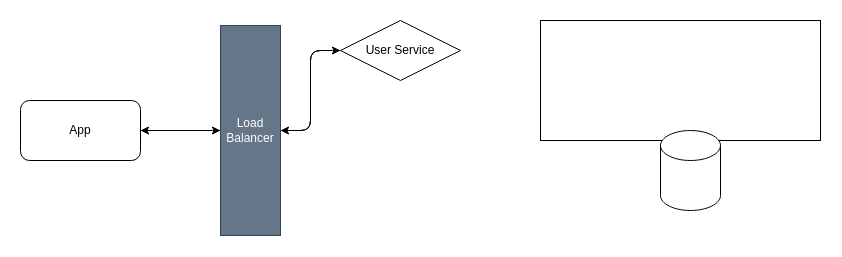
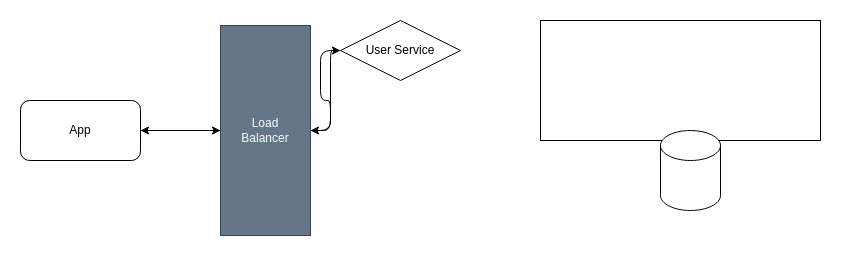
node "Load Balancer": size 60x210 -> 90x210
